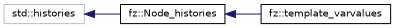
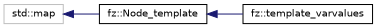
node "std::histories": label "std::histories" -> "std::map"
node "fz::Node_histories": label "fz::Node_histories" -> "fz::Node_template"
